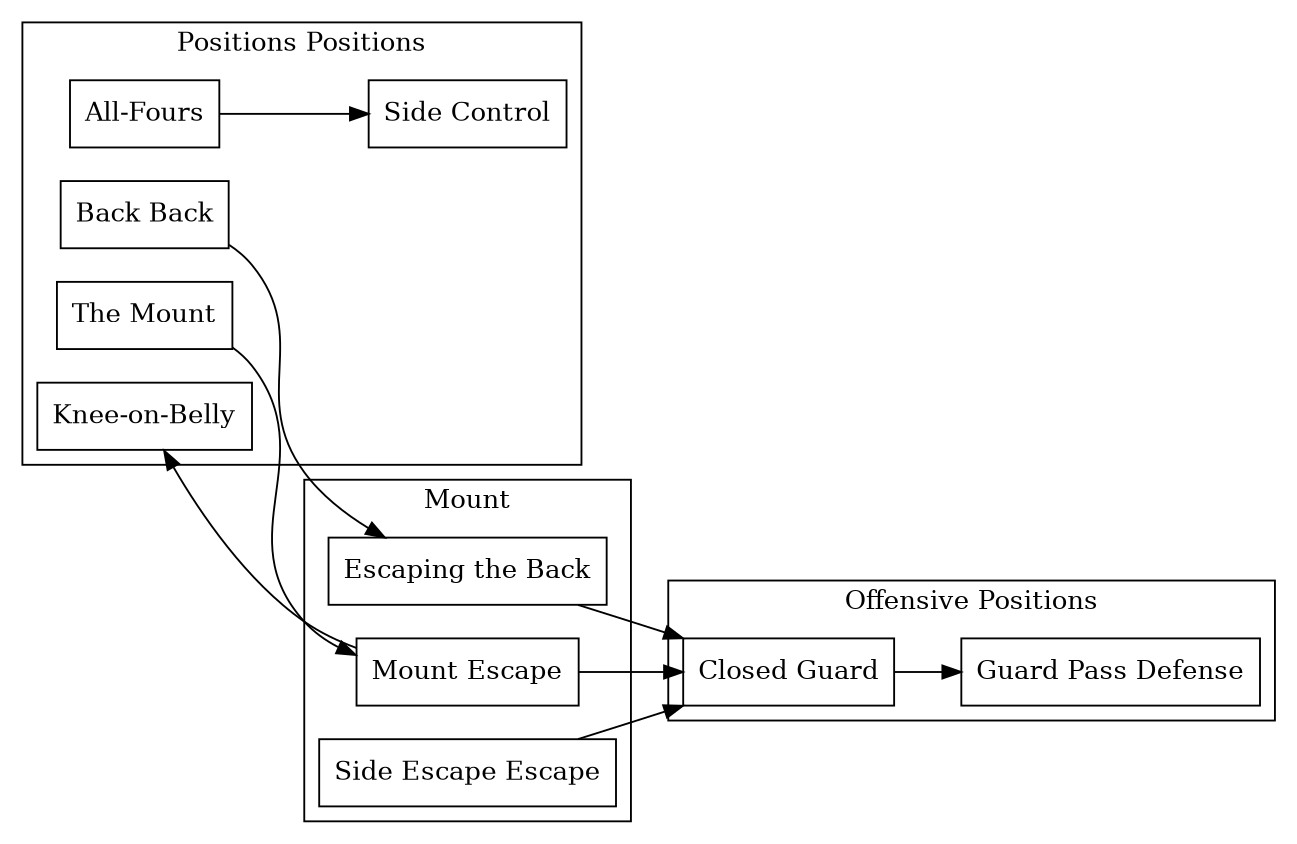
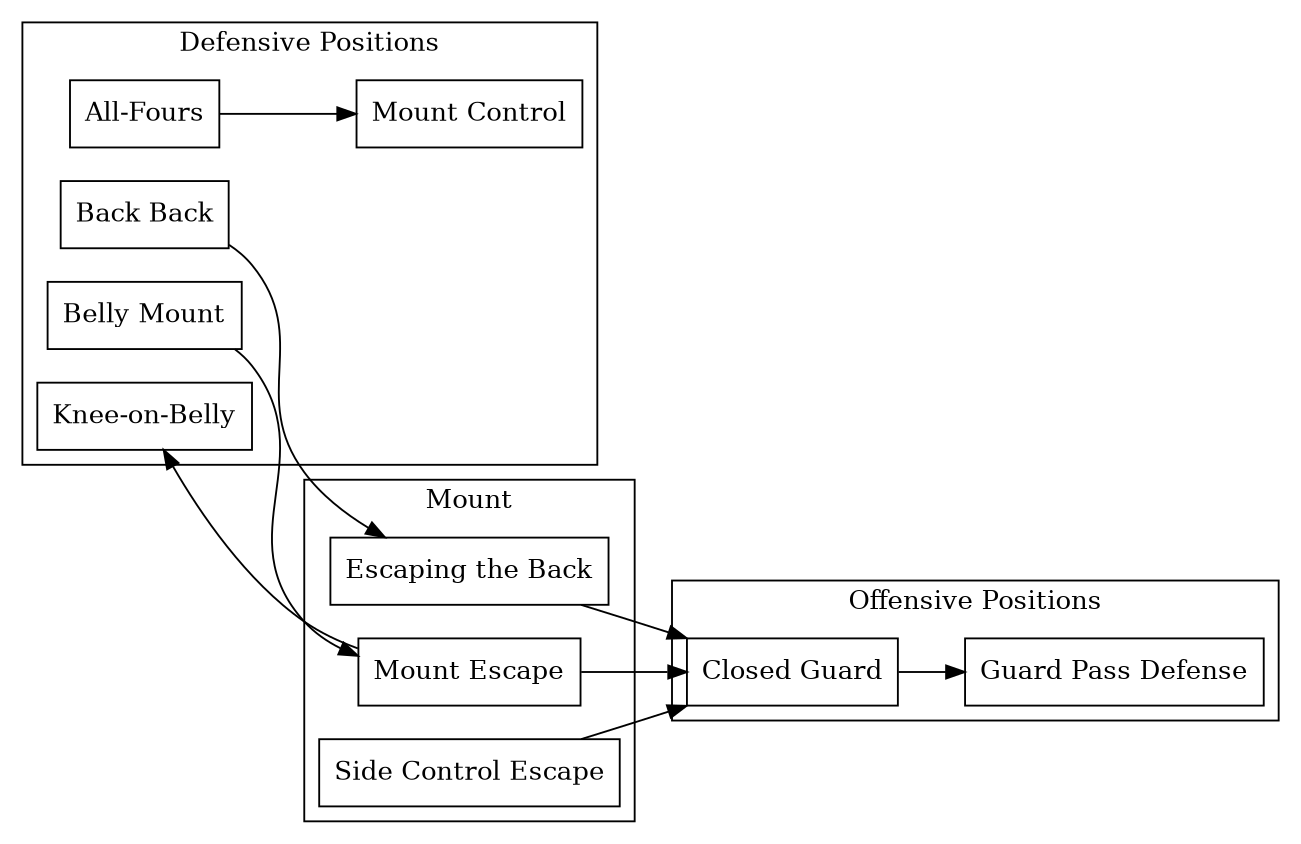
cluster "Positions Positions": label "Positions Positions" -> "Defensive Positions"
node "Side Control": label "Side Control" -> "Mount Control"
node "The Mount": label "The Mount" -> "Belly Mount"
node "Side Escape Escape": label "Side Escape Escape" -> "Side Control Escape"
